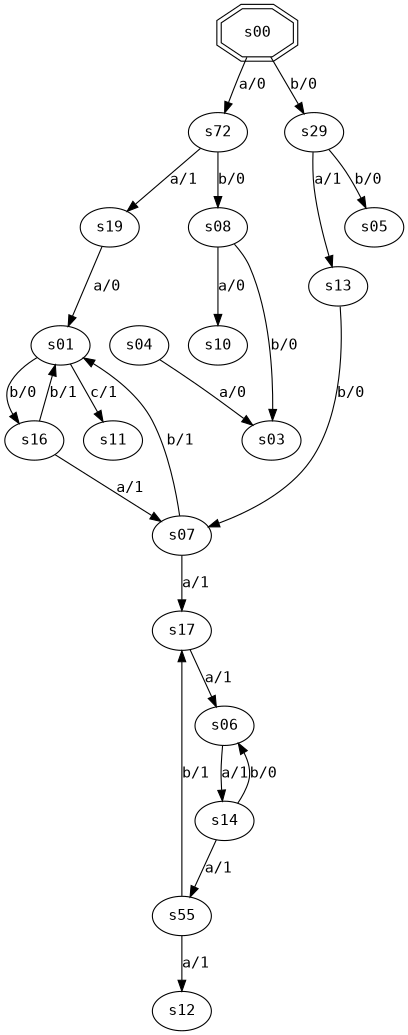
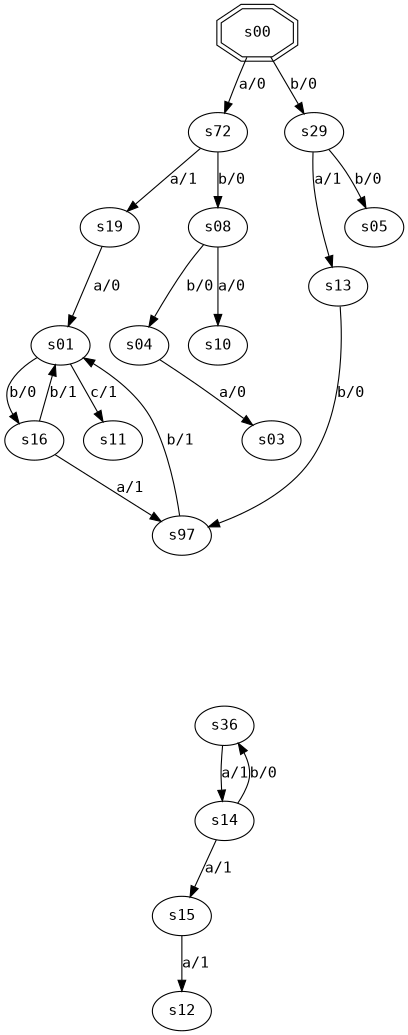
edge "s08" -> "s03": now "s08" -> "s04"
node "s07": label "s07" -> "s97"
node "s17": removed
node "s06": label "s06" -> "s36"
node "s55": label "s55" -> "s15"
